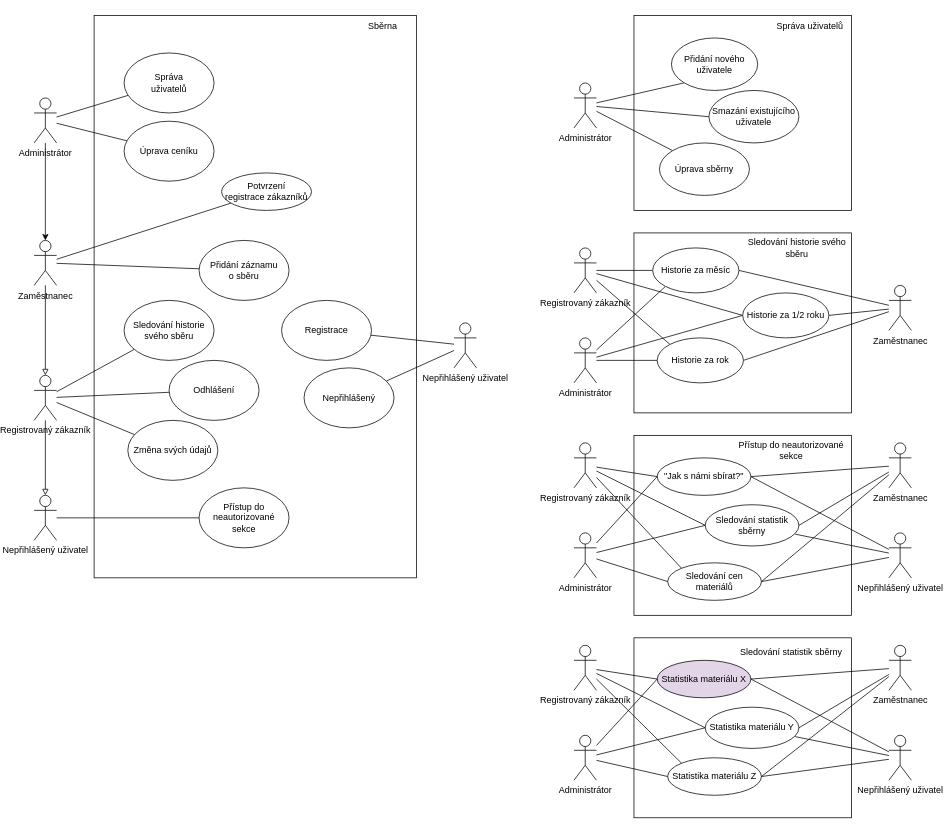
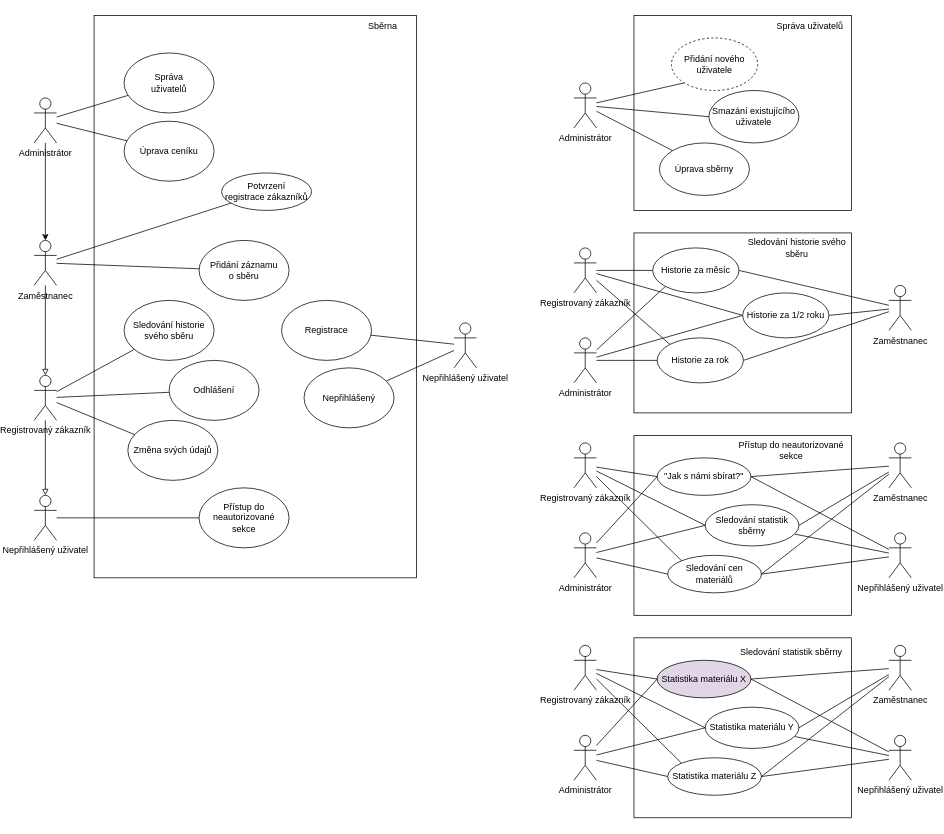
node "Přidání nového uživatele": style solid -> dashed
node "Sledování cen materiálů": moved (715, 582) -> (715, 574)
